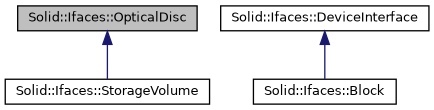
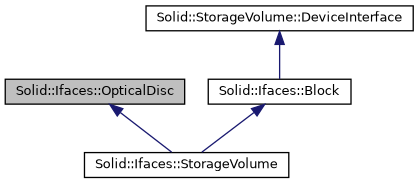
node "Solid::Ifaces::DeviceInterface": label "Solid::Ifaces::DeviceInterface" -> "Solid::StorageVolume::DeviceInterface"
edge "Solid::Ifaces::StorageVolume" -> "Solid::Ifaces::Block": added
